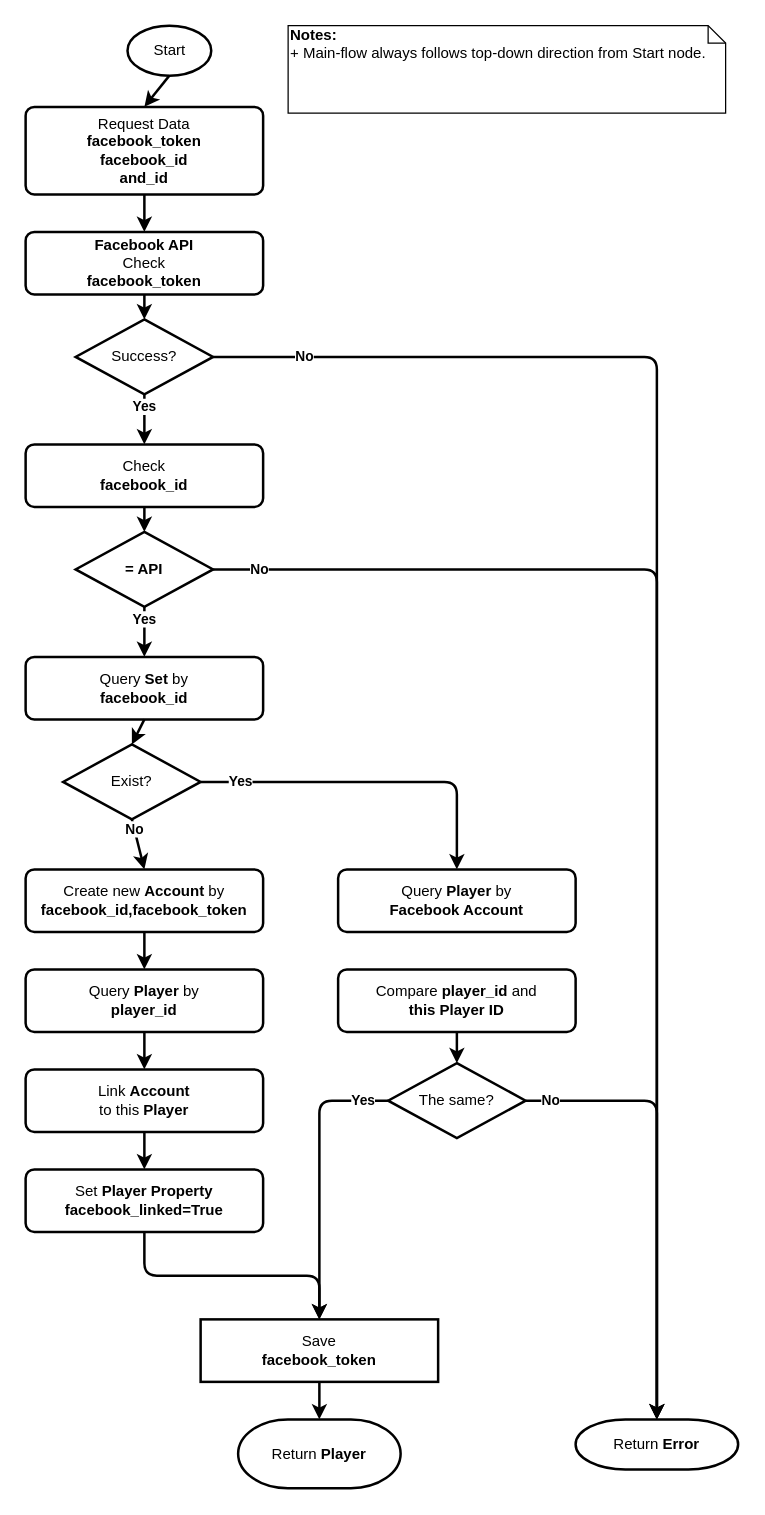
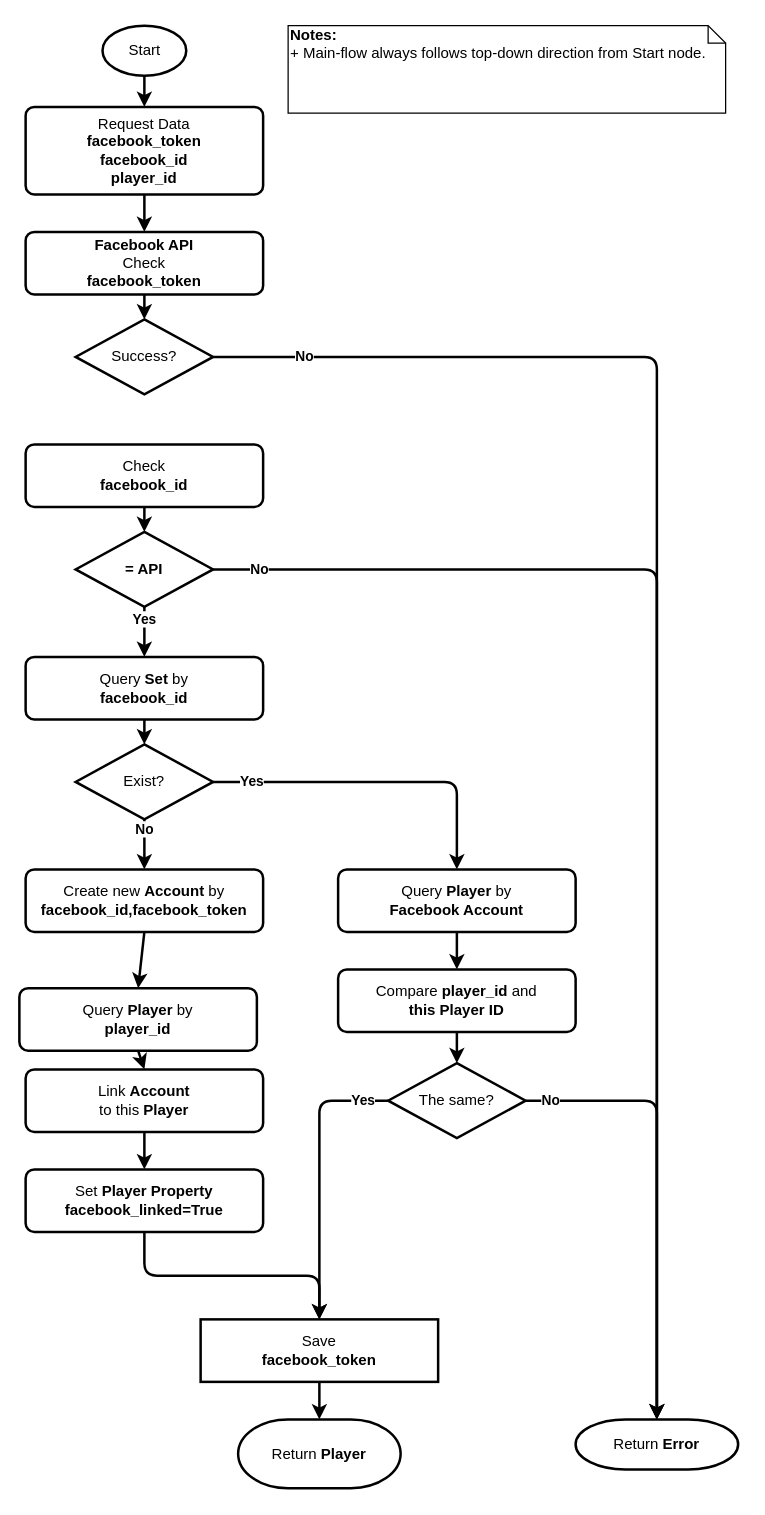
node "Start": moved (169, 51) -> (144, 51)
node "Request Data facebook_token facebook_id and_id": label "Request Data facebook_token facebook_id and_id" -> "Request Data facebook_token facebook_id player_id"
edge "Success?" -> "Check facebook_id": removed, label "Yes"
node "Exist?": moved (132, 782) -> (144, 782)
edge "Query Player by Facebook Account" -> "Compare player_id and this Player ID": added
node "Query Player by player_id": moved (144, 1001) -> (138, 1019)
